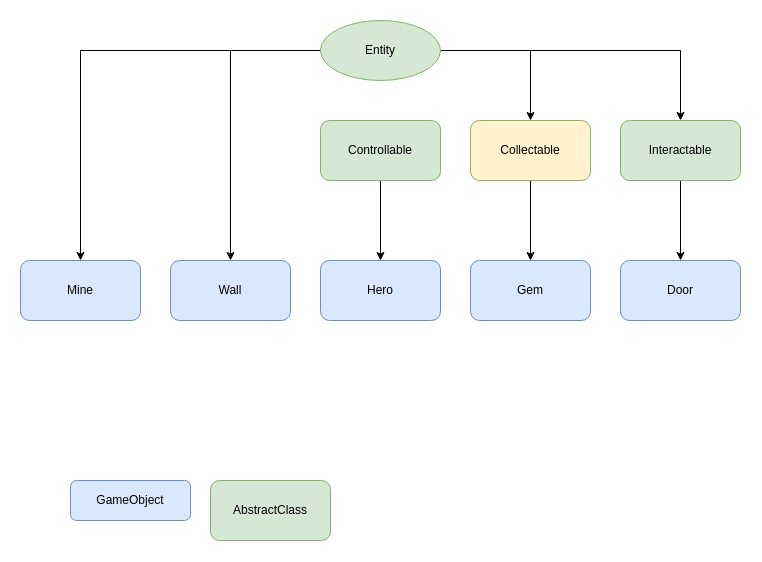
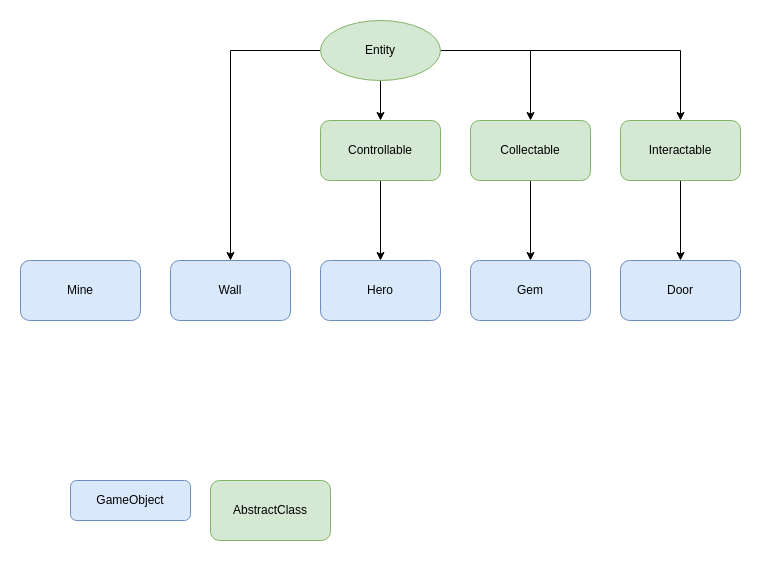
edge "Entity" -> "Mine": removed
edge "Entity" -> "Controllable": added
node "Collectable": fillcolor #fff2cc -> #d5e8d4
